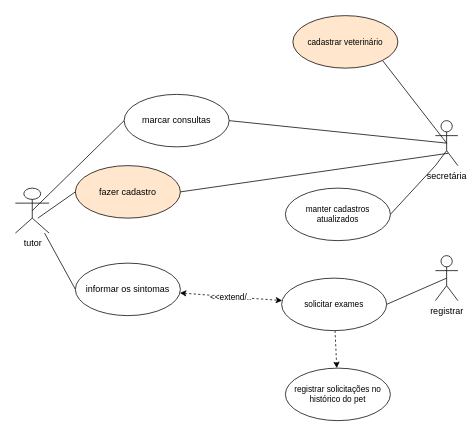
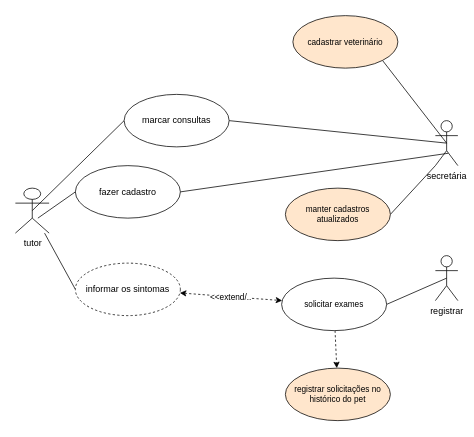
node "fazer cadastro": fillcolor #ffe6cc -> #ffffff
node "manter cadastros atualizados": fillcolor #ffffff -> #ffe6cc
node "informar os sintomas": style solid -> dashed
node "registrar solicitações no histórico do pet": fillcolor #ffffff -> #ffe6cc
